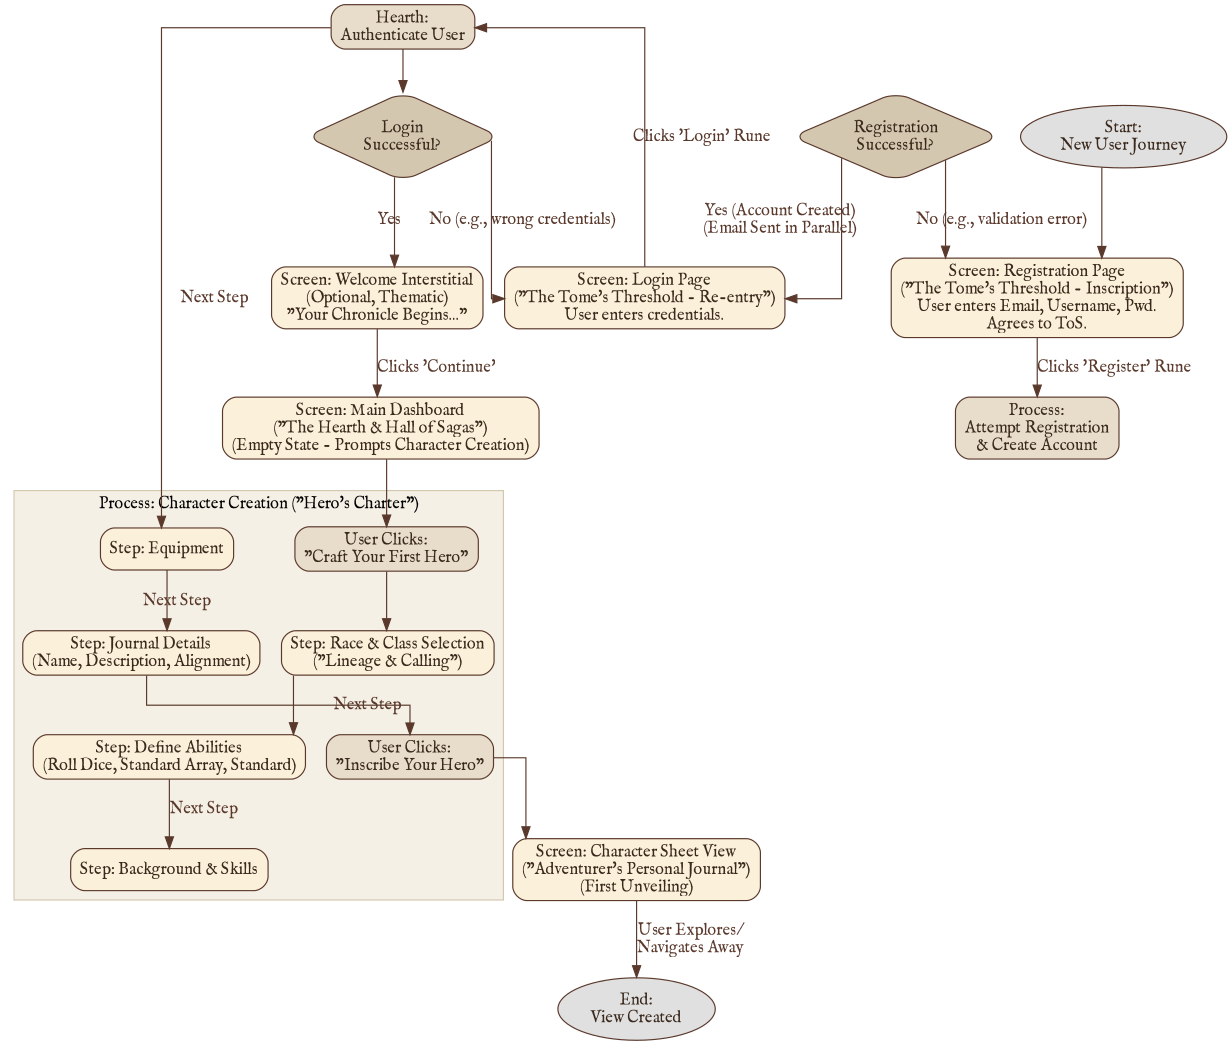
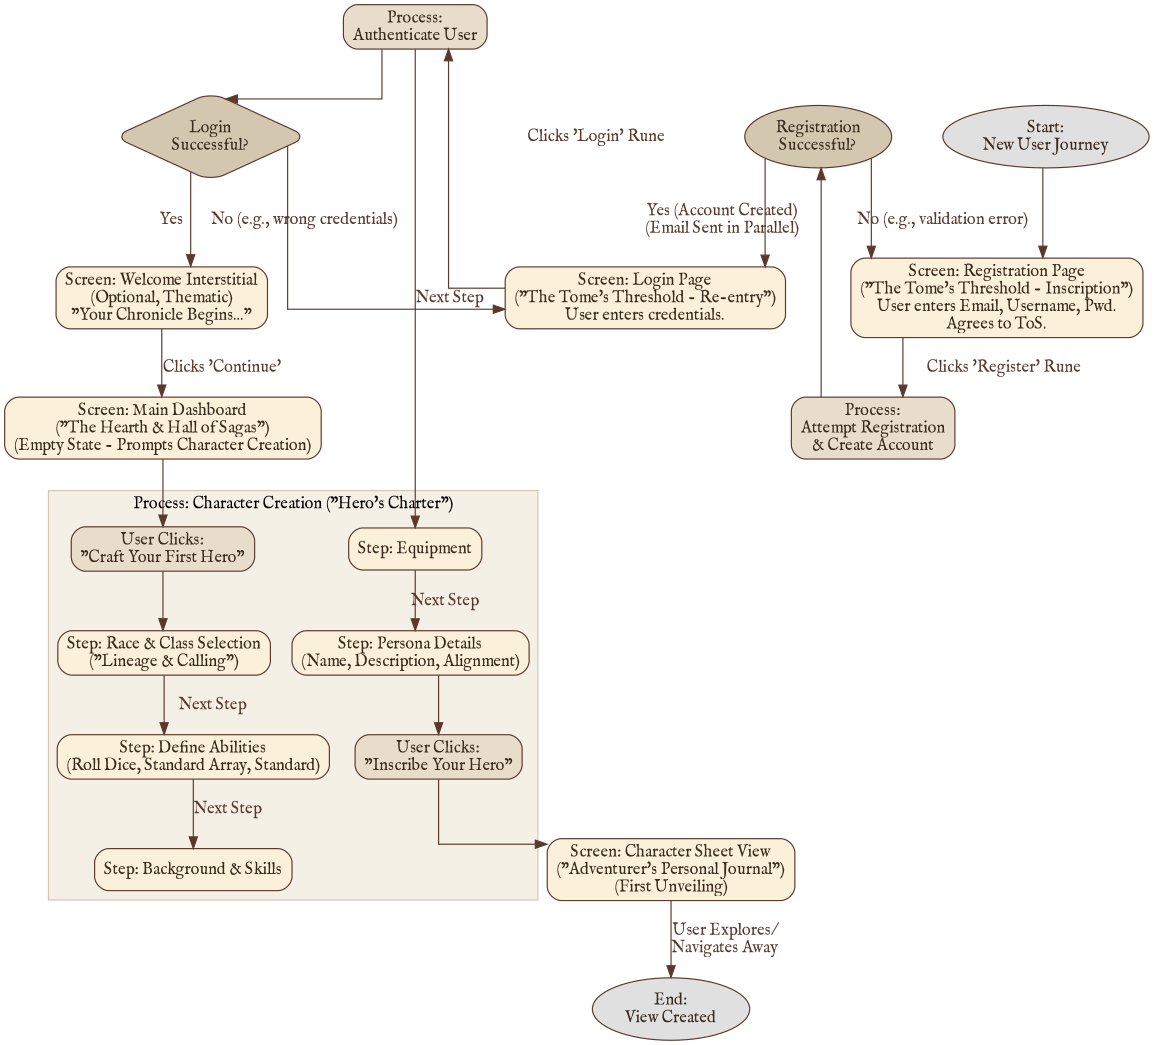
node "Hearth: Authenticate User": label "Hearth: Authenticate User" -> "Process: Authenticate User"
node "Registration Successful?": shape diamond -> ellipse
edge "Process: Attempt Registration & Create Account" -> "Registration Successful?": added
node "Step: Journal Details (Name, Description, Alignment)": label "Step: Journal Details (Name, Description, Alignment)" -> "Step: Persona Details (Name, Description, Alignment)"
